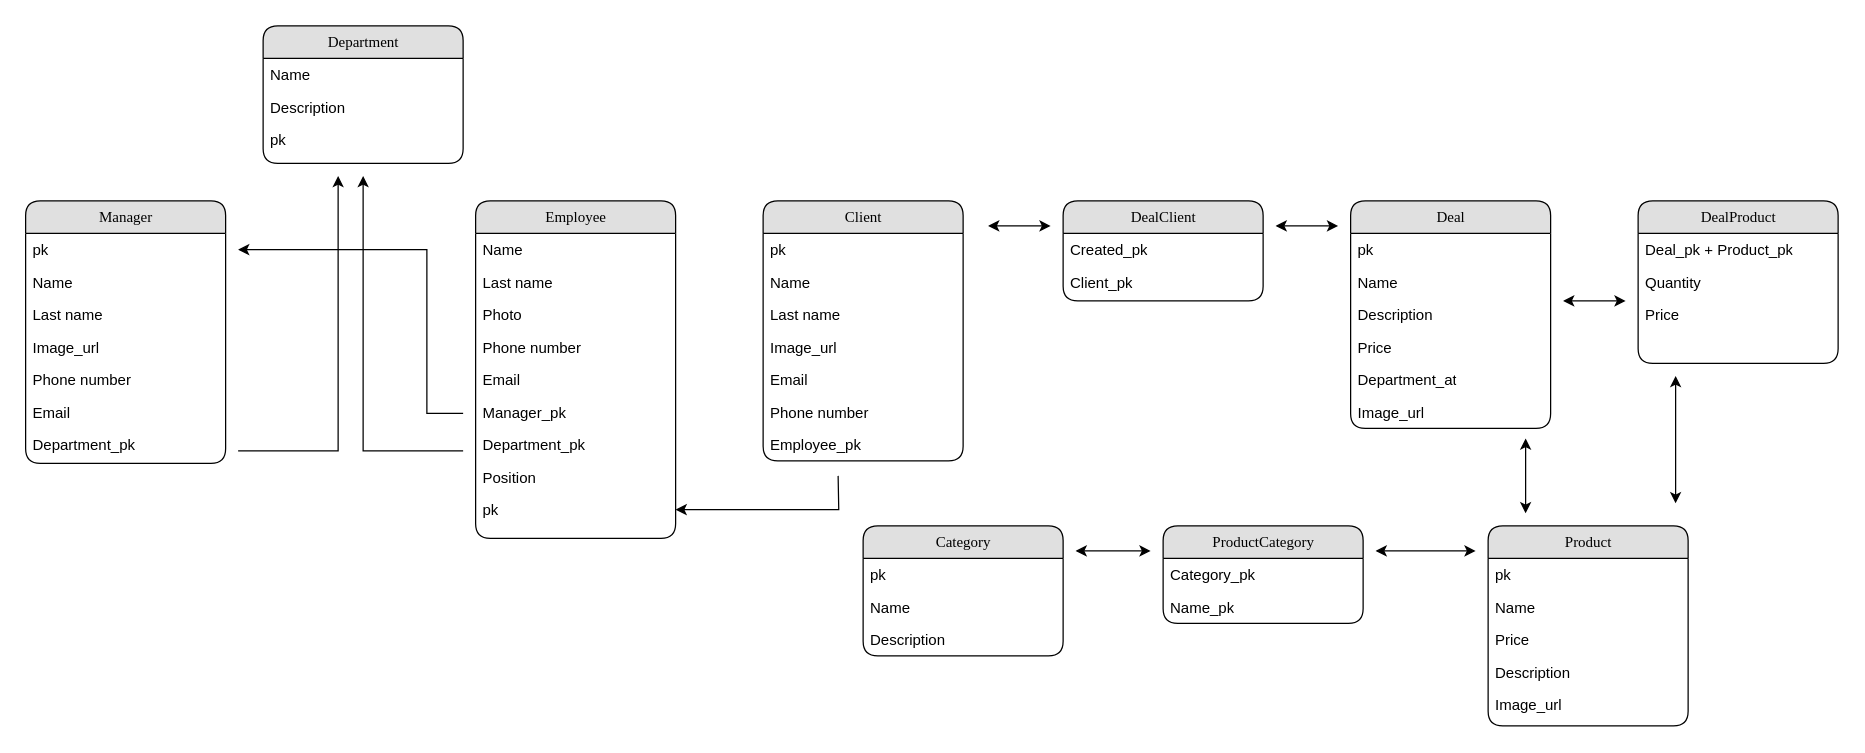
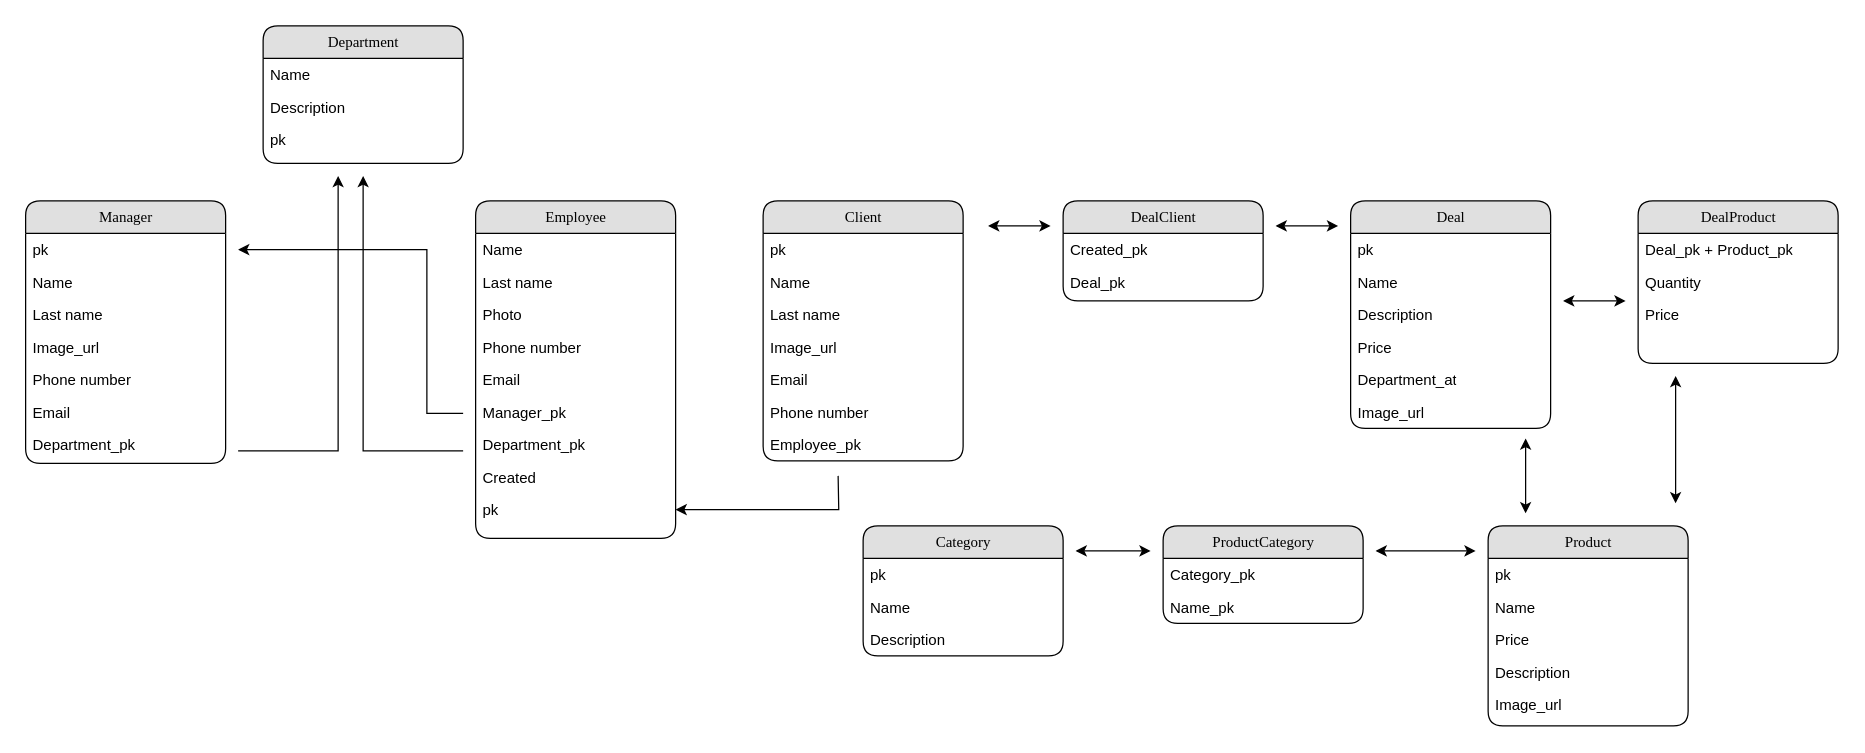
node "Client_pk": label "Client_pk" -> "Deal_pk"
node "Position": label "Position" -> "Created"
